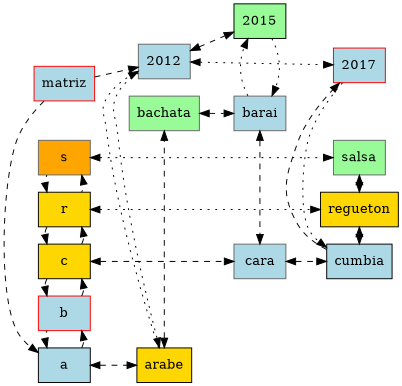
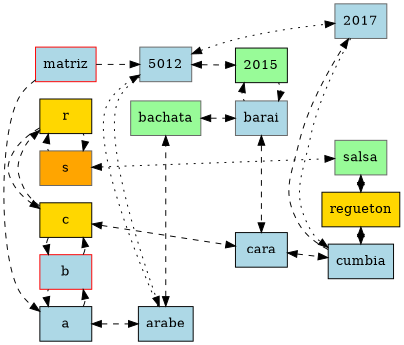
node "2012": label "2012" -> "5012"
node "2017": color red -> gray40
edge "r" -- "regueton": removed
node "cara": color gray40 -> black
node "arabe": fillcolor gold -> lightblue
